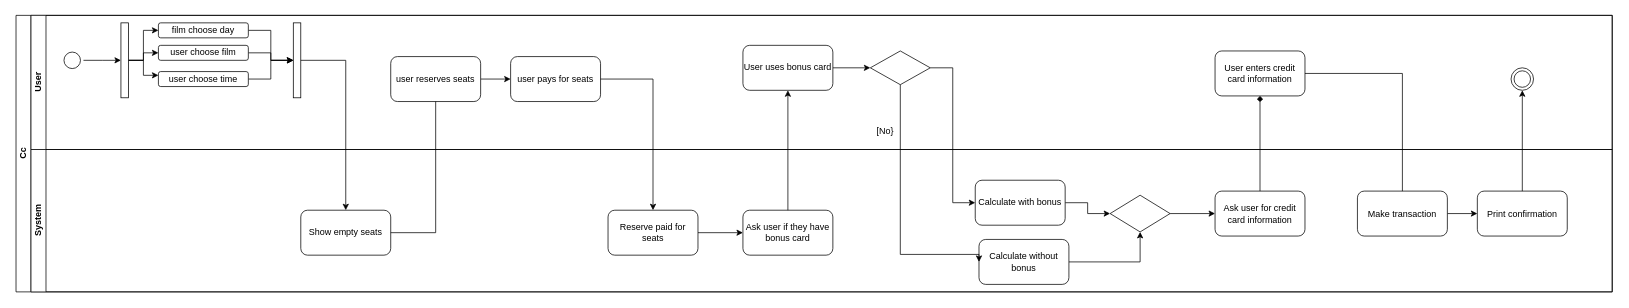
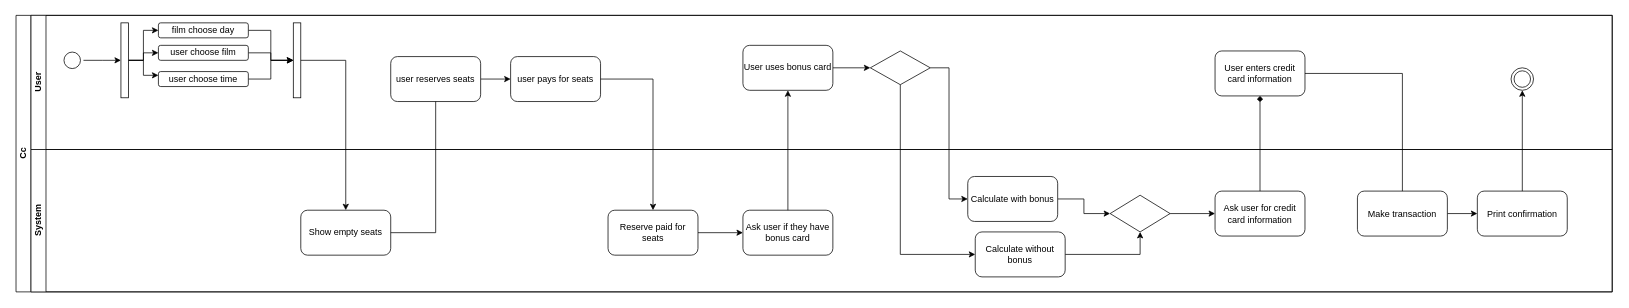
node "[No}": removed
node "Calculate with bonus": moved (1020, 203) -> (1013, 199)
node "Calculate without bonus": moved (1024, 262) -> (1020, 255)
